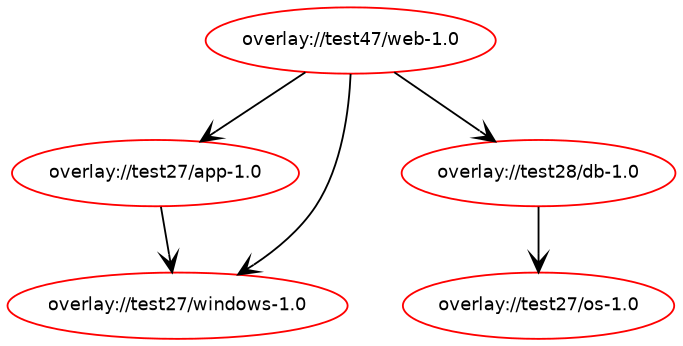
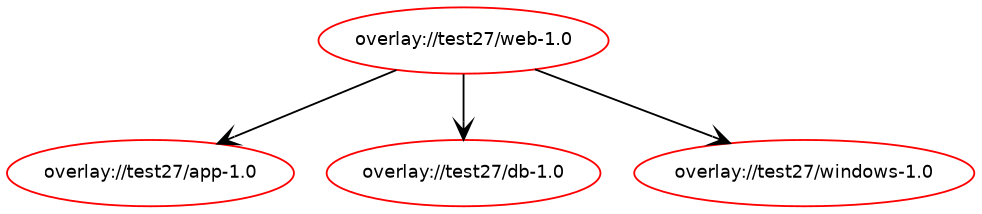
node "overlay://test47/web-1.0": label "overlay://test47/web-1.0" -> "overlay://test27/web-1.0"
node "overlay://test28/db-1.0": label "overlay://test28/db-1.0" -> "overlay://test27/db-1.0"
edge "overlay://test27/app-1.0" -> "overlay://test27/windows-1.0": removed
node "overlay://test27/os-1.0": removed
